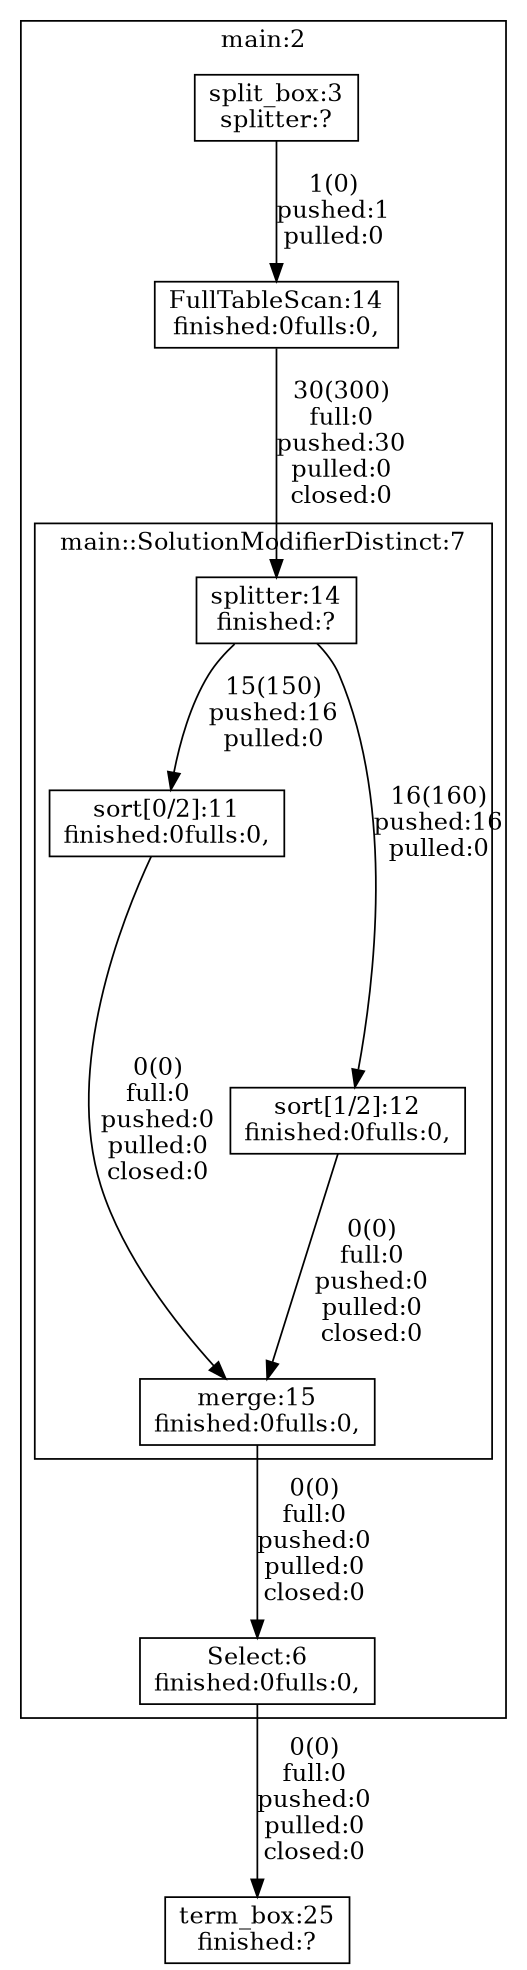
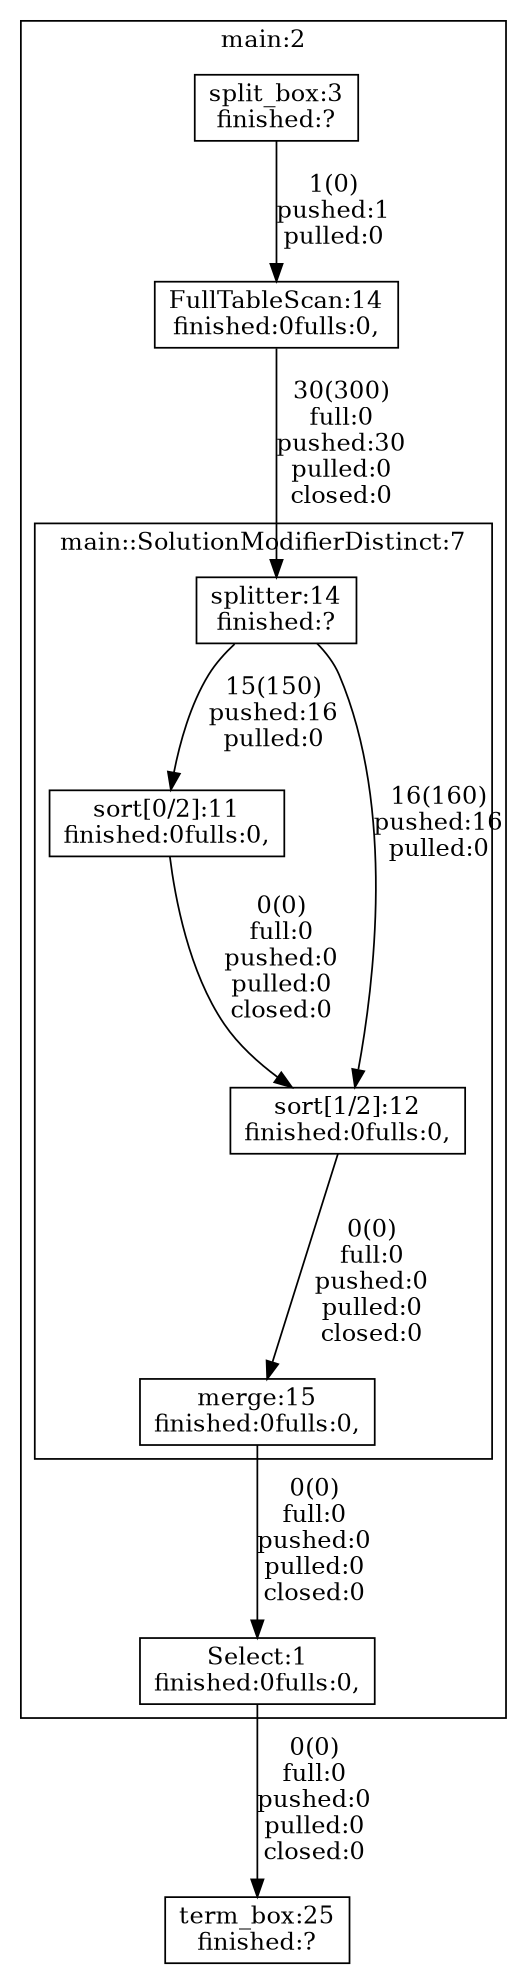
node "split_box:3 splitter:?": label "split_box:3 splitter:?" -> "split_box:3 finished:?"
edge "sort[0/2]:11 finished:0fulls:0," -> "merge:15 finished:0fulls:0,": now "sort[0/2]:11 finished:0fulls:0," -> "sort[1/2]:12 finished:0fulls:0,"
node "Select:6 finished:0fulls:0,": label "Select:6 finished:0fulls:0," -> "Select:1 finished:0fulls:0,"
